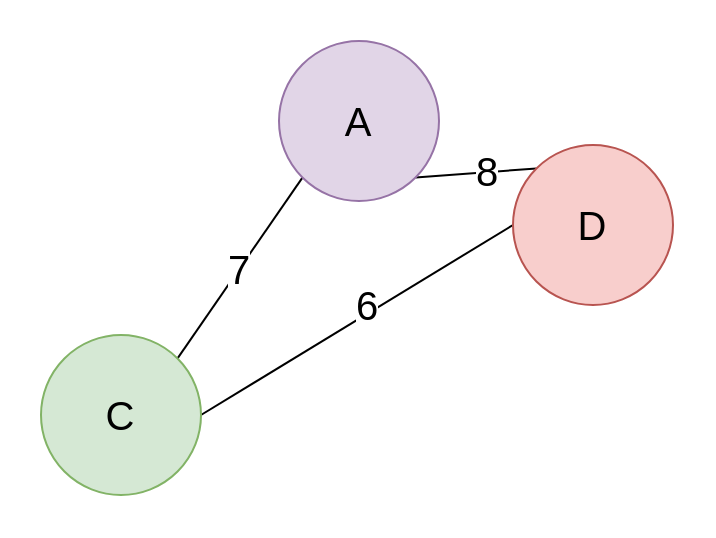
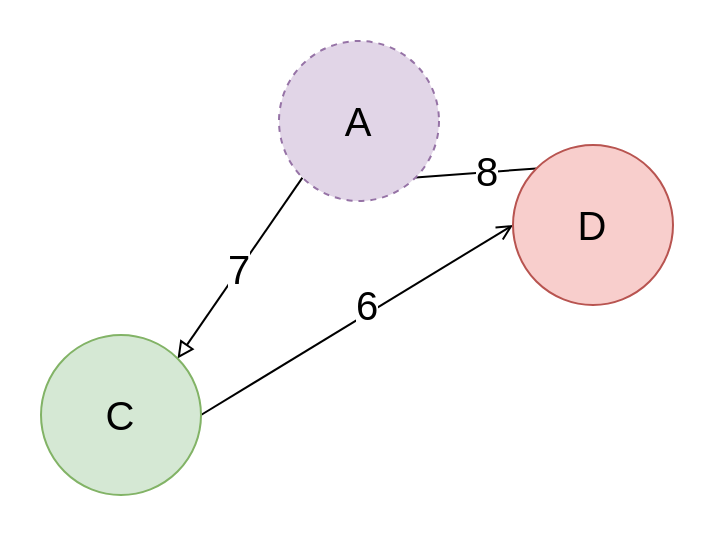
node "A": style solid -> dashed
edge "D" -- "C": arrowhead none -> open
edge "A" -- "C": arrowhead none -> block
